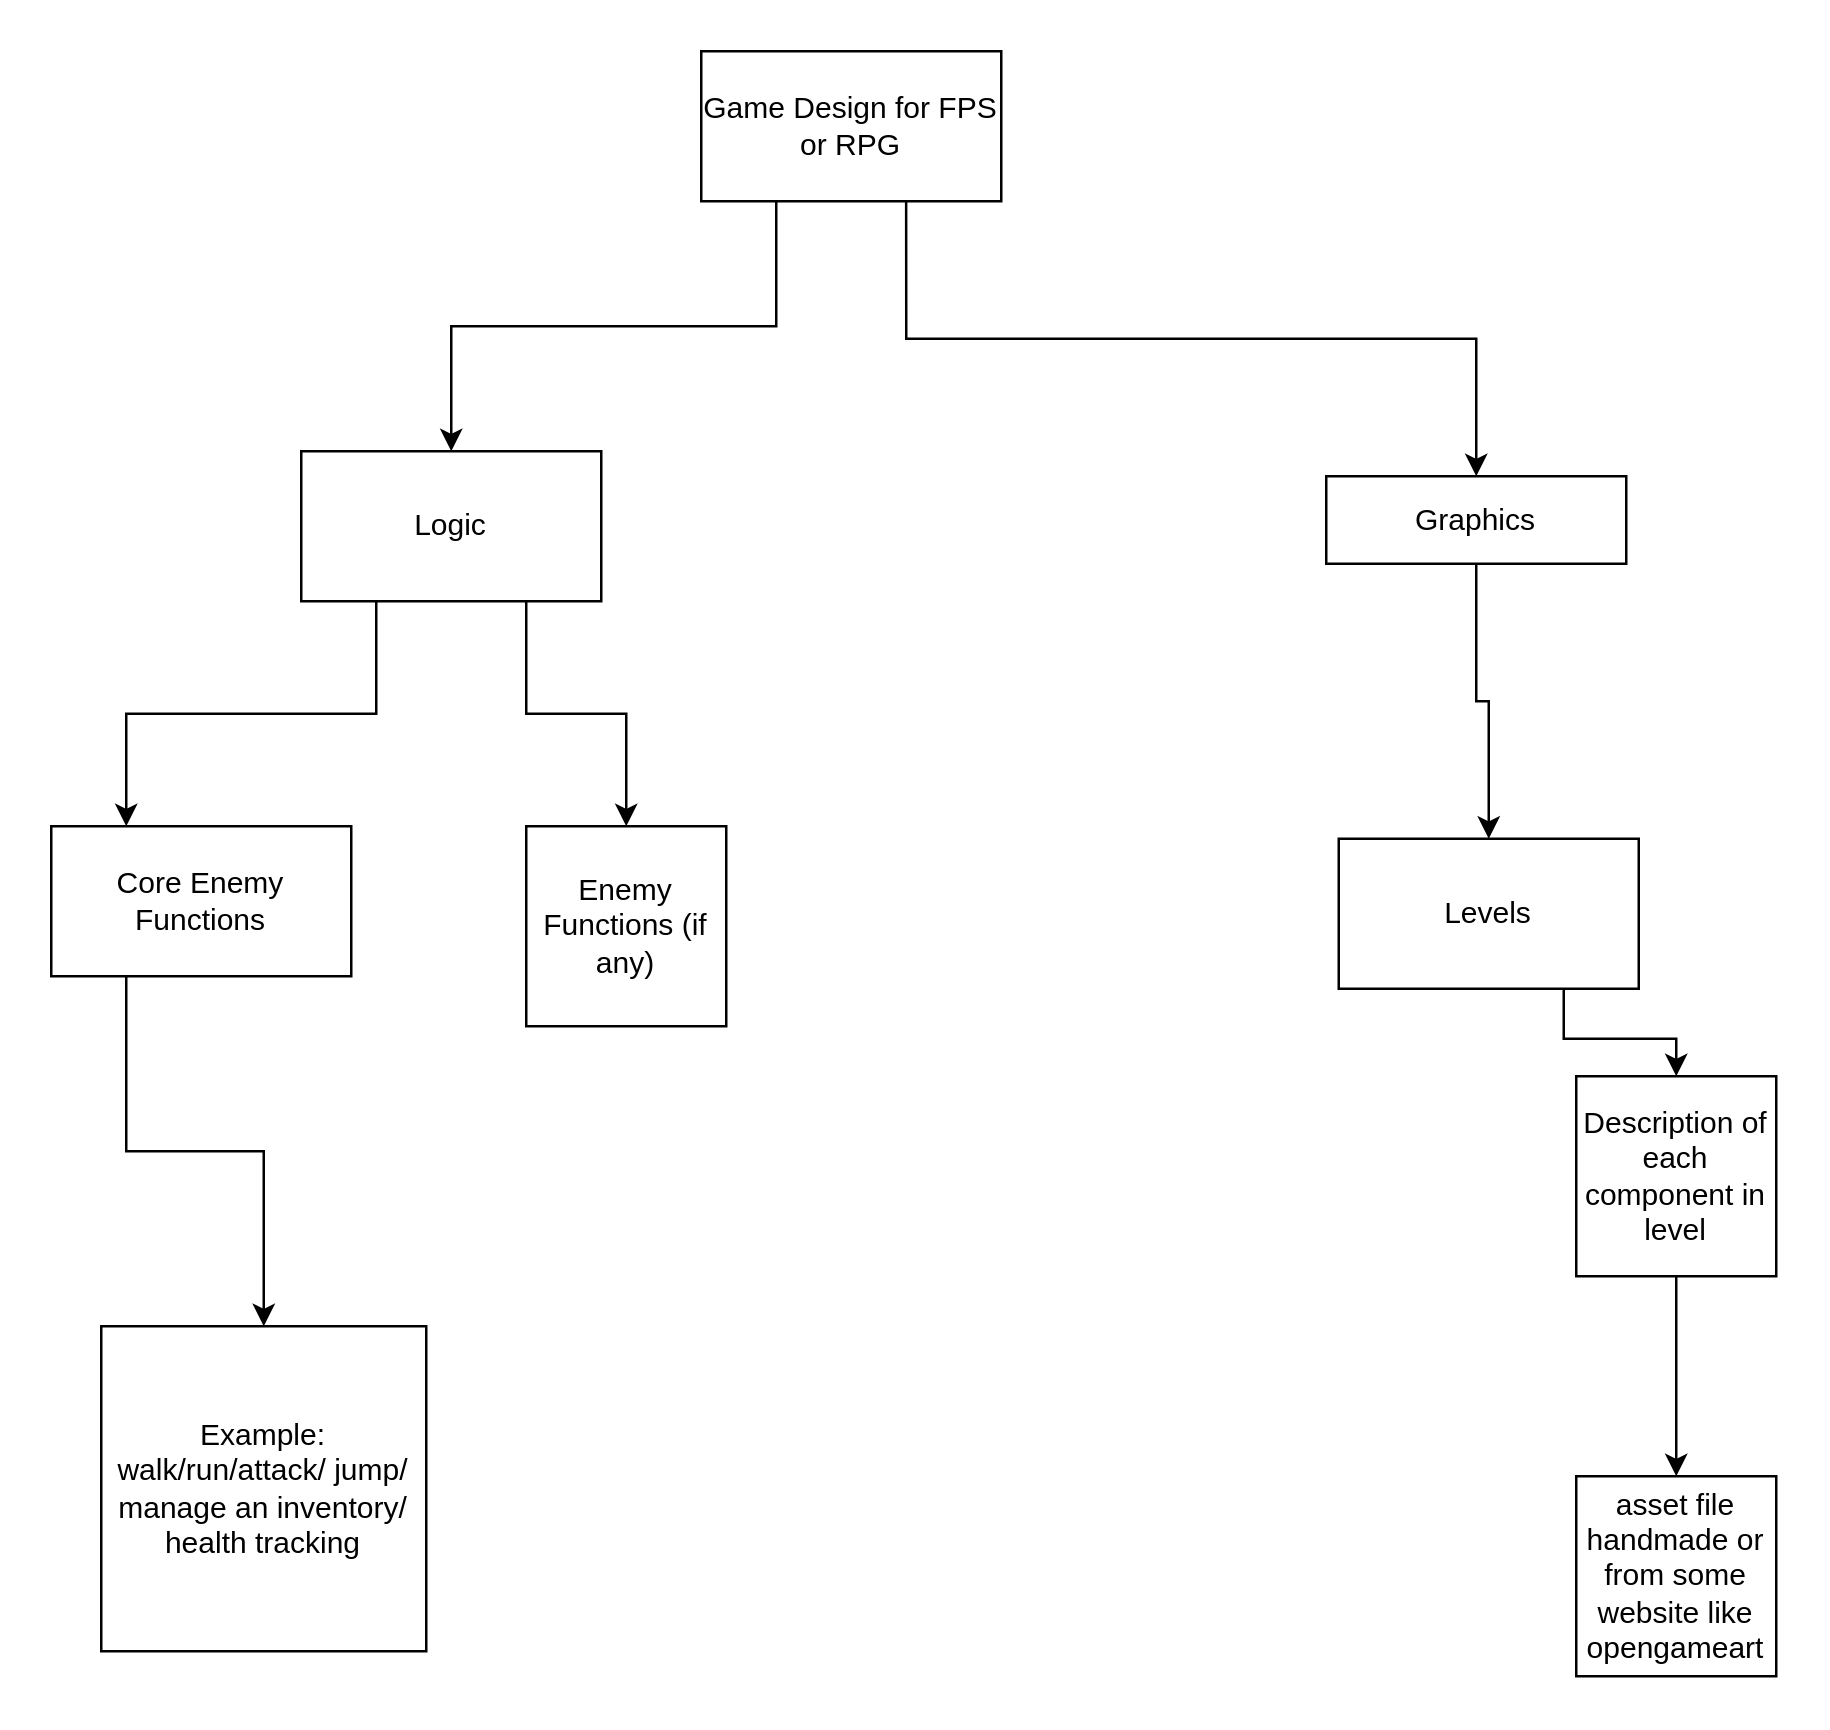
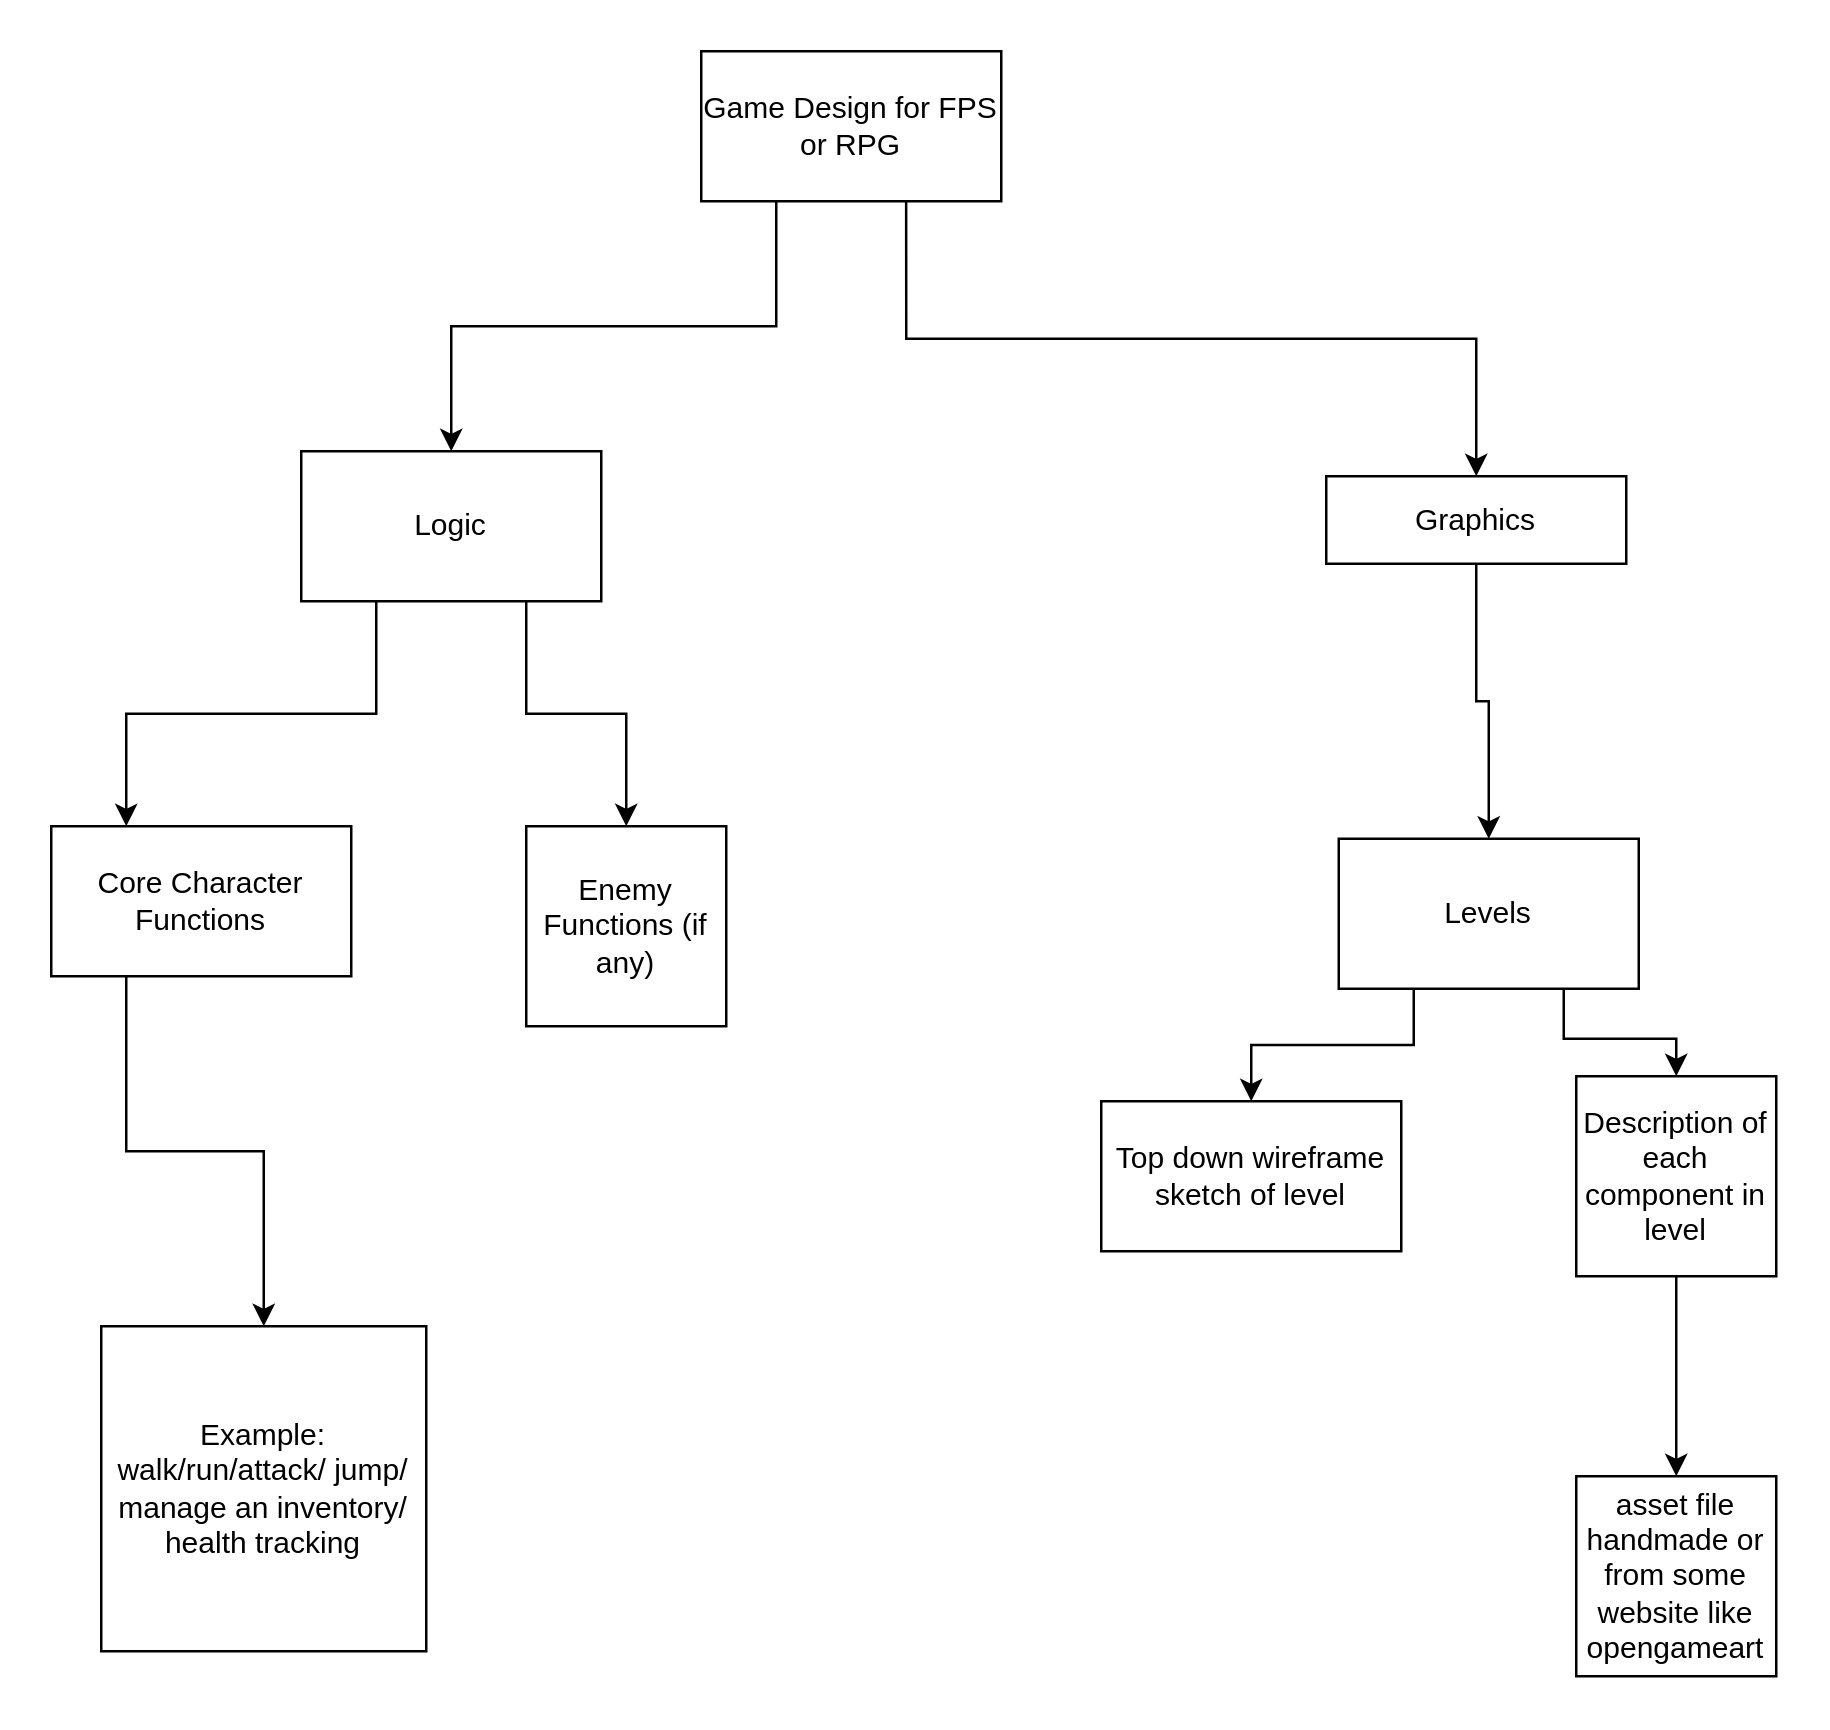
node "Core Enemy Functions": label "Core Enemy Functions" -> "Core Character Functions"
edge "Levels" -> "Top down wireframe sketch of level": added
node "Top down wireframe sketch of level": added
